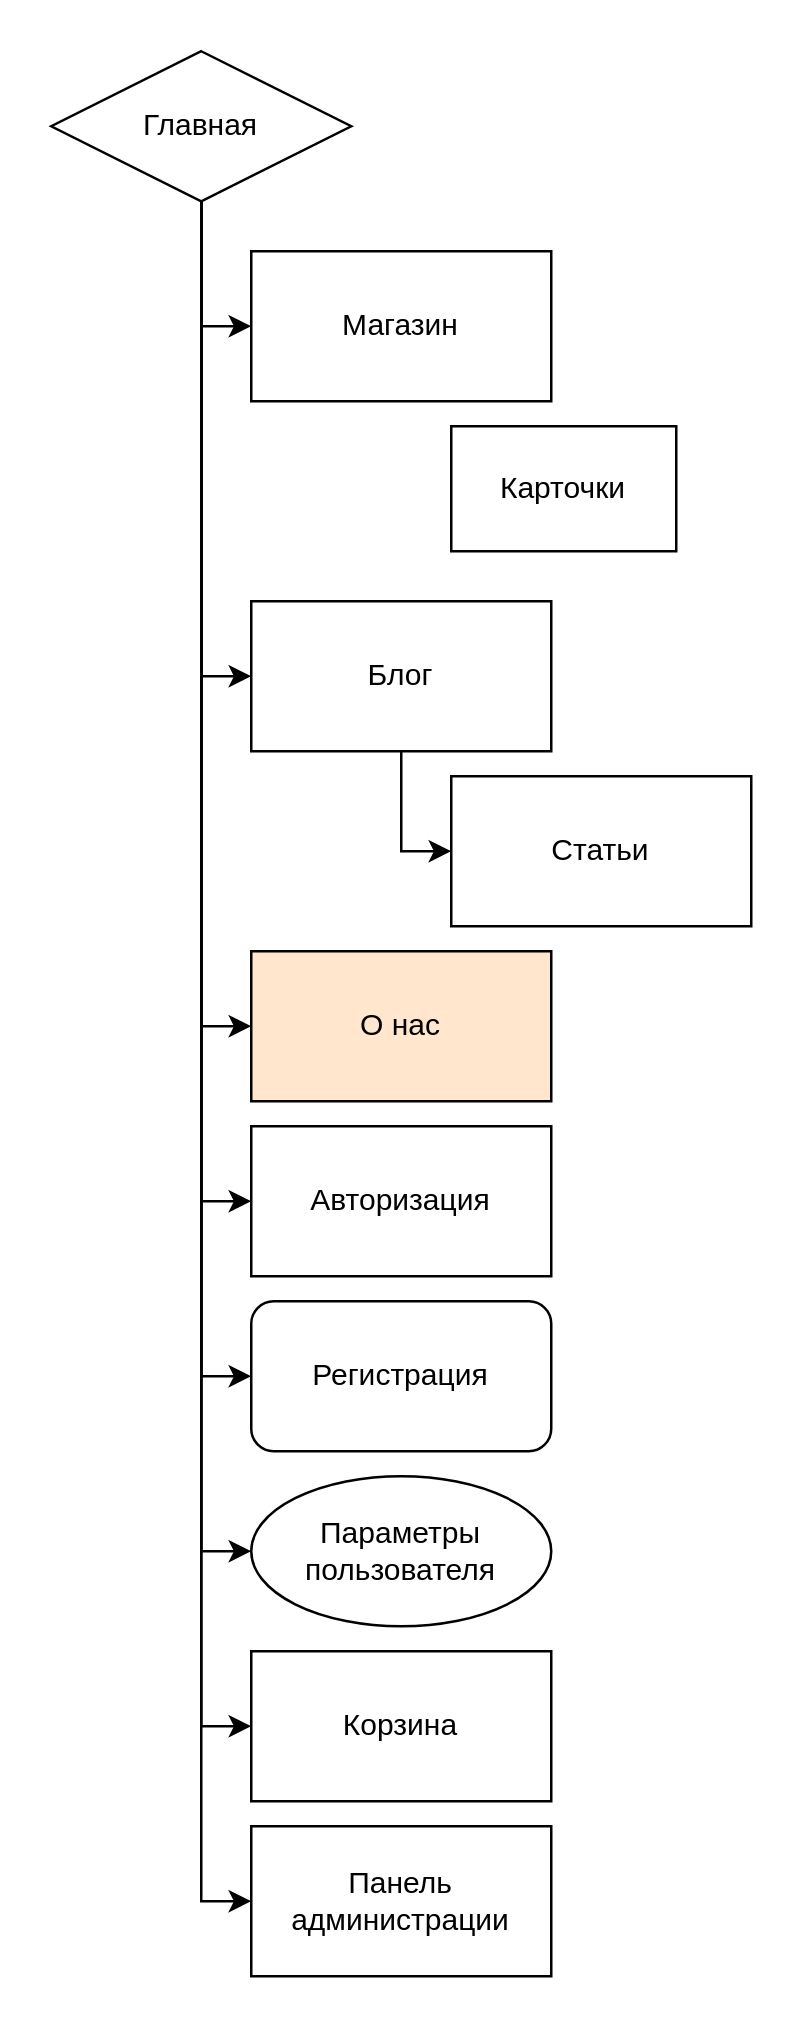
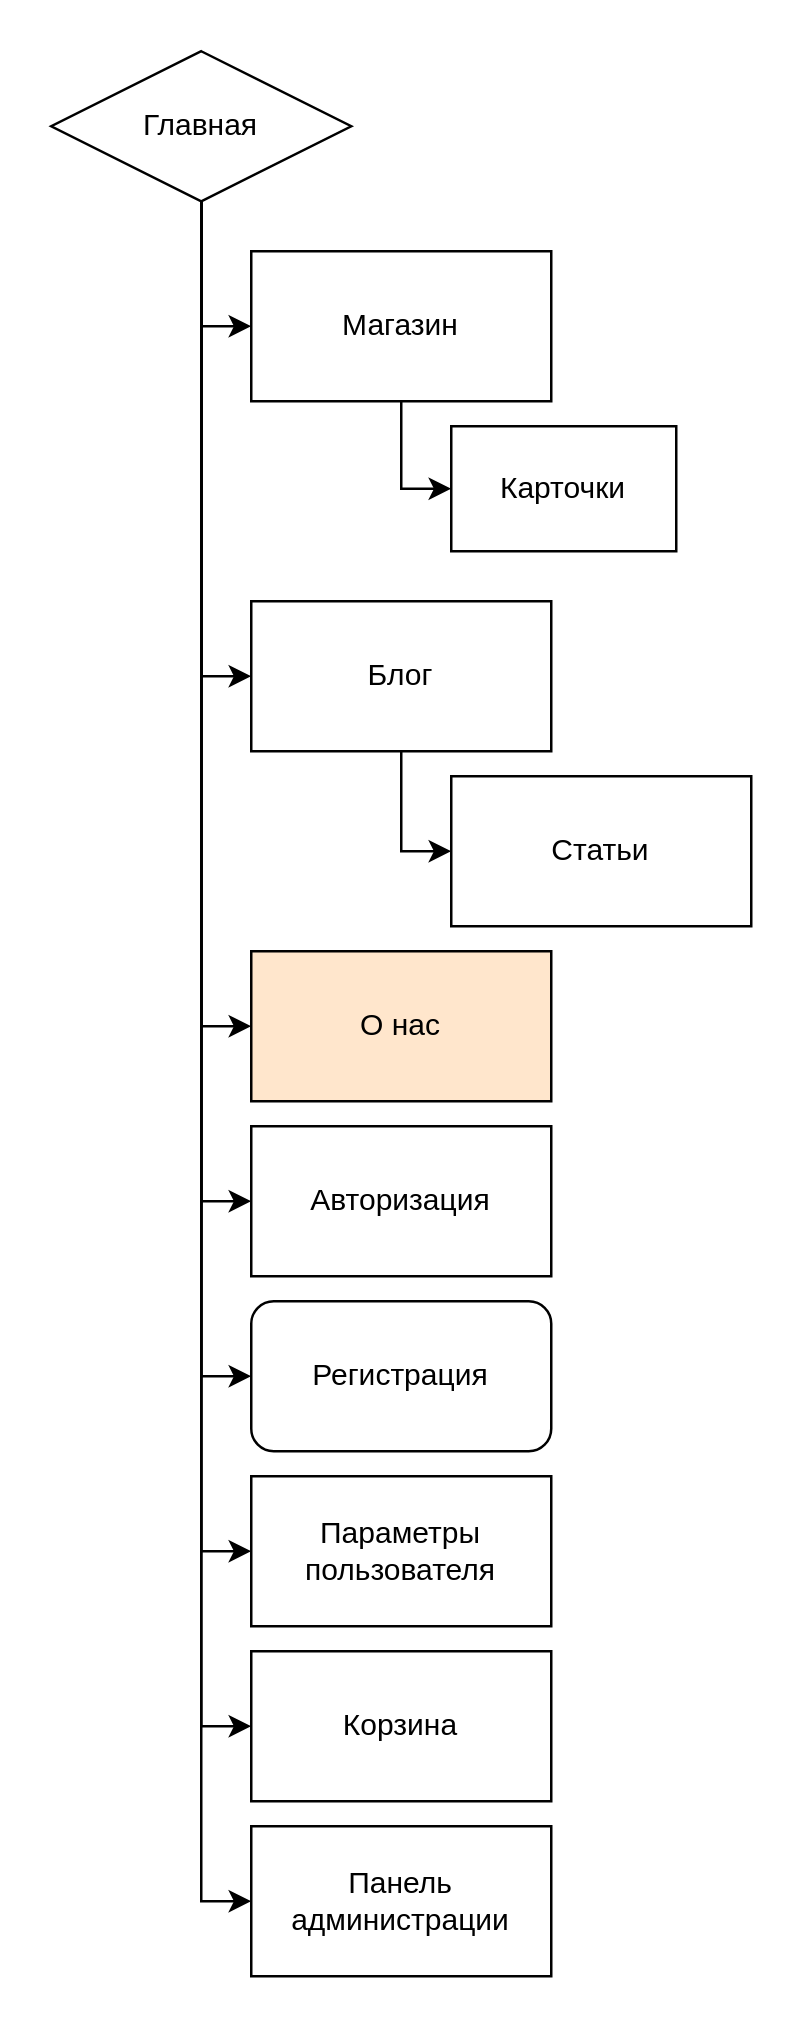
edge "Магазин" -> "Карточки": added
node "Параметры пользователя": shape ellipse -> rectangle
